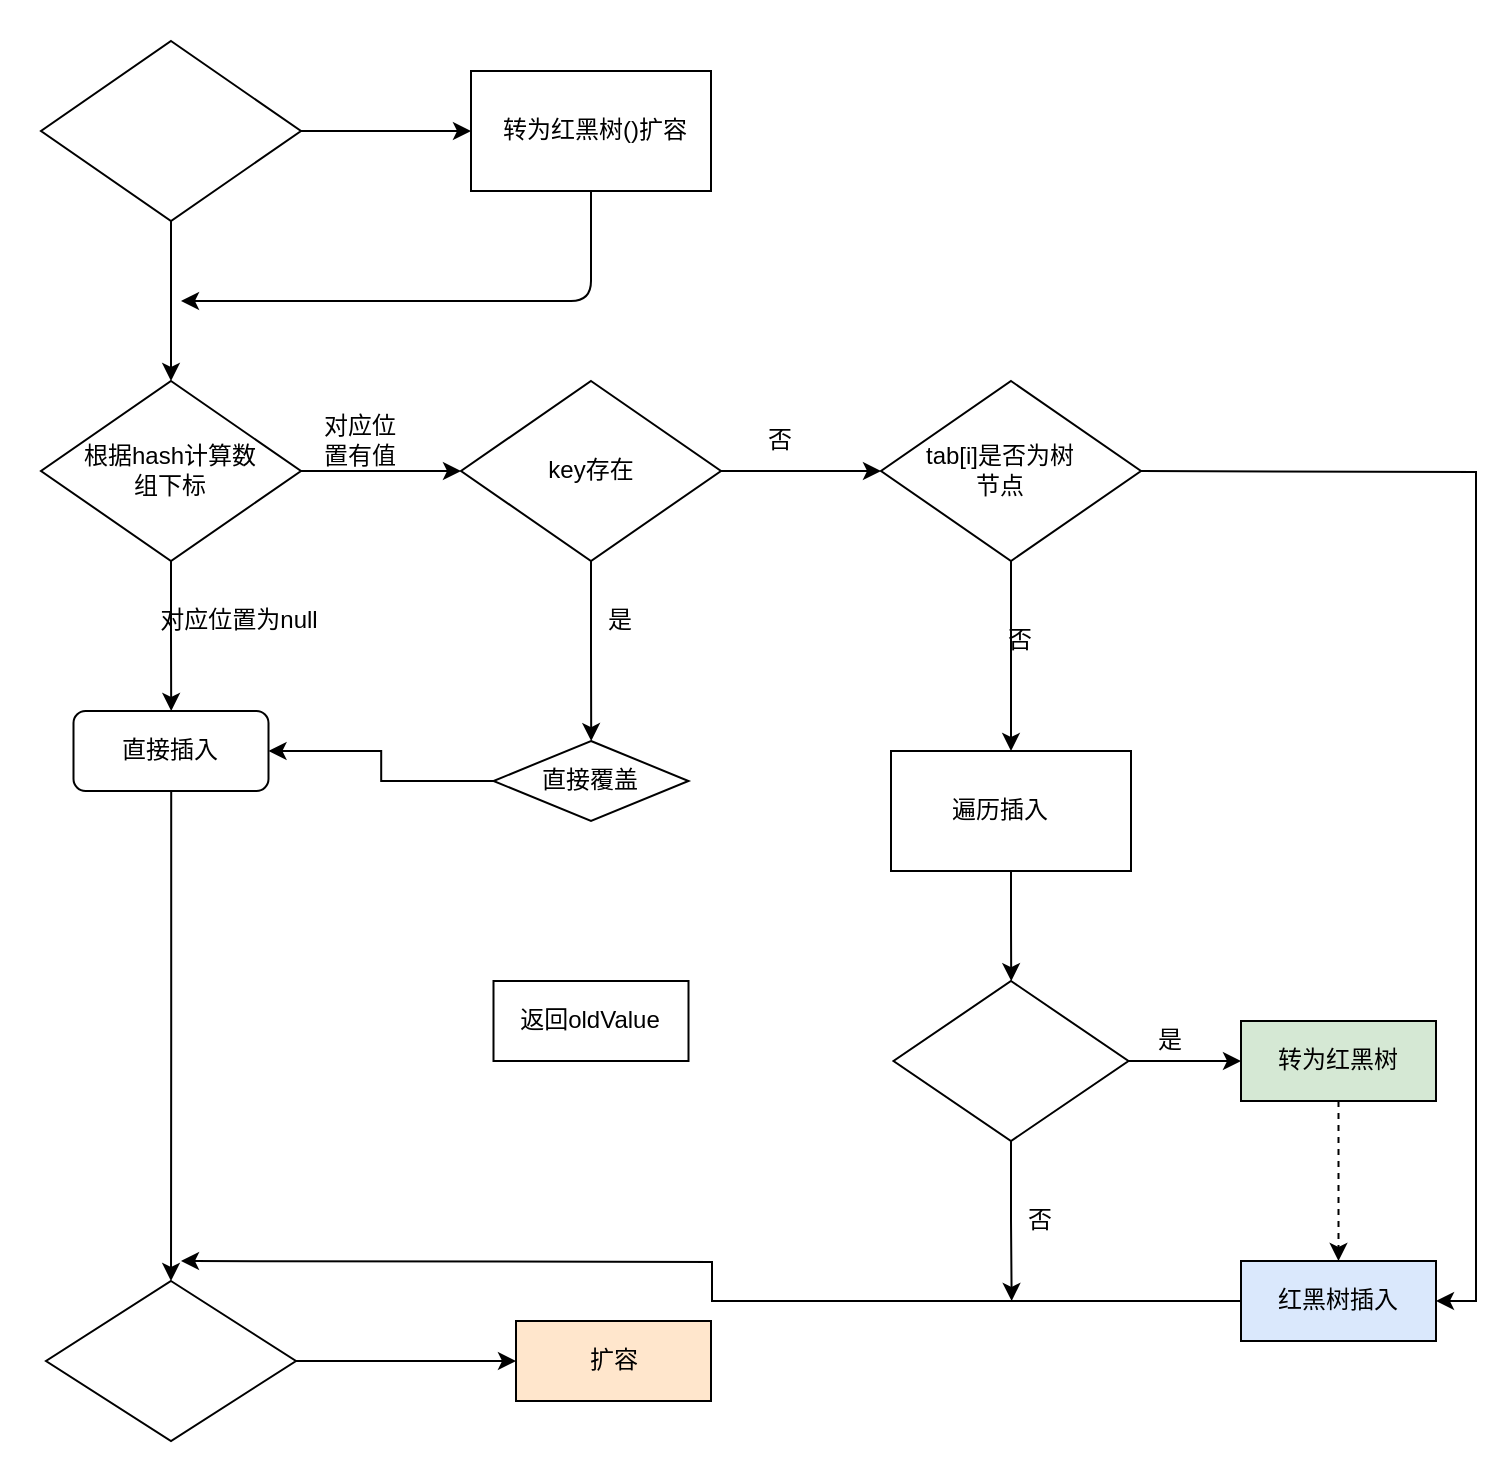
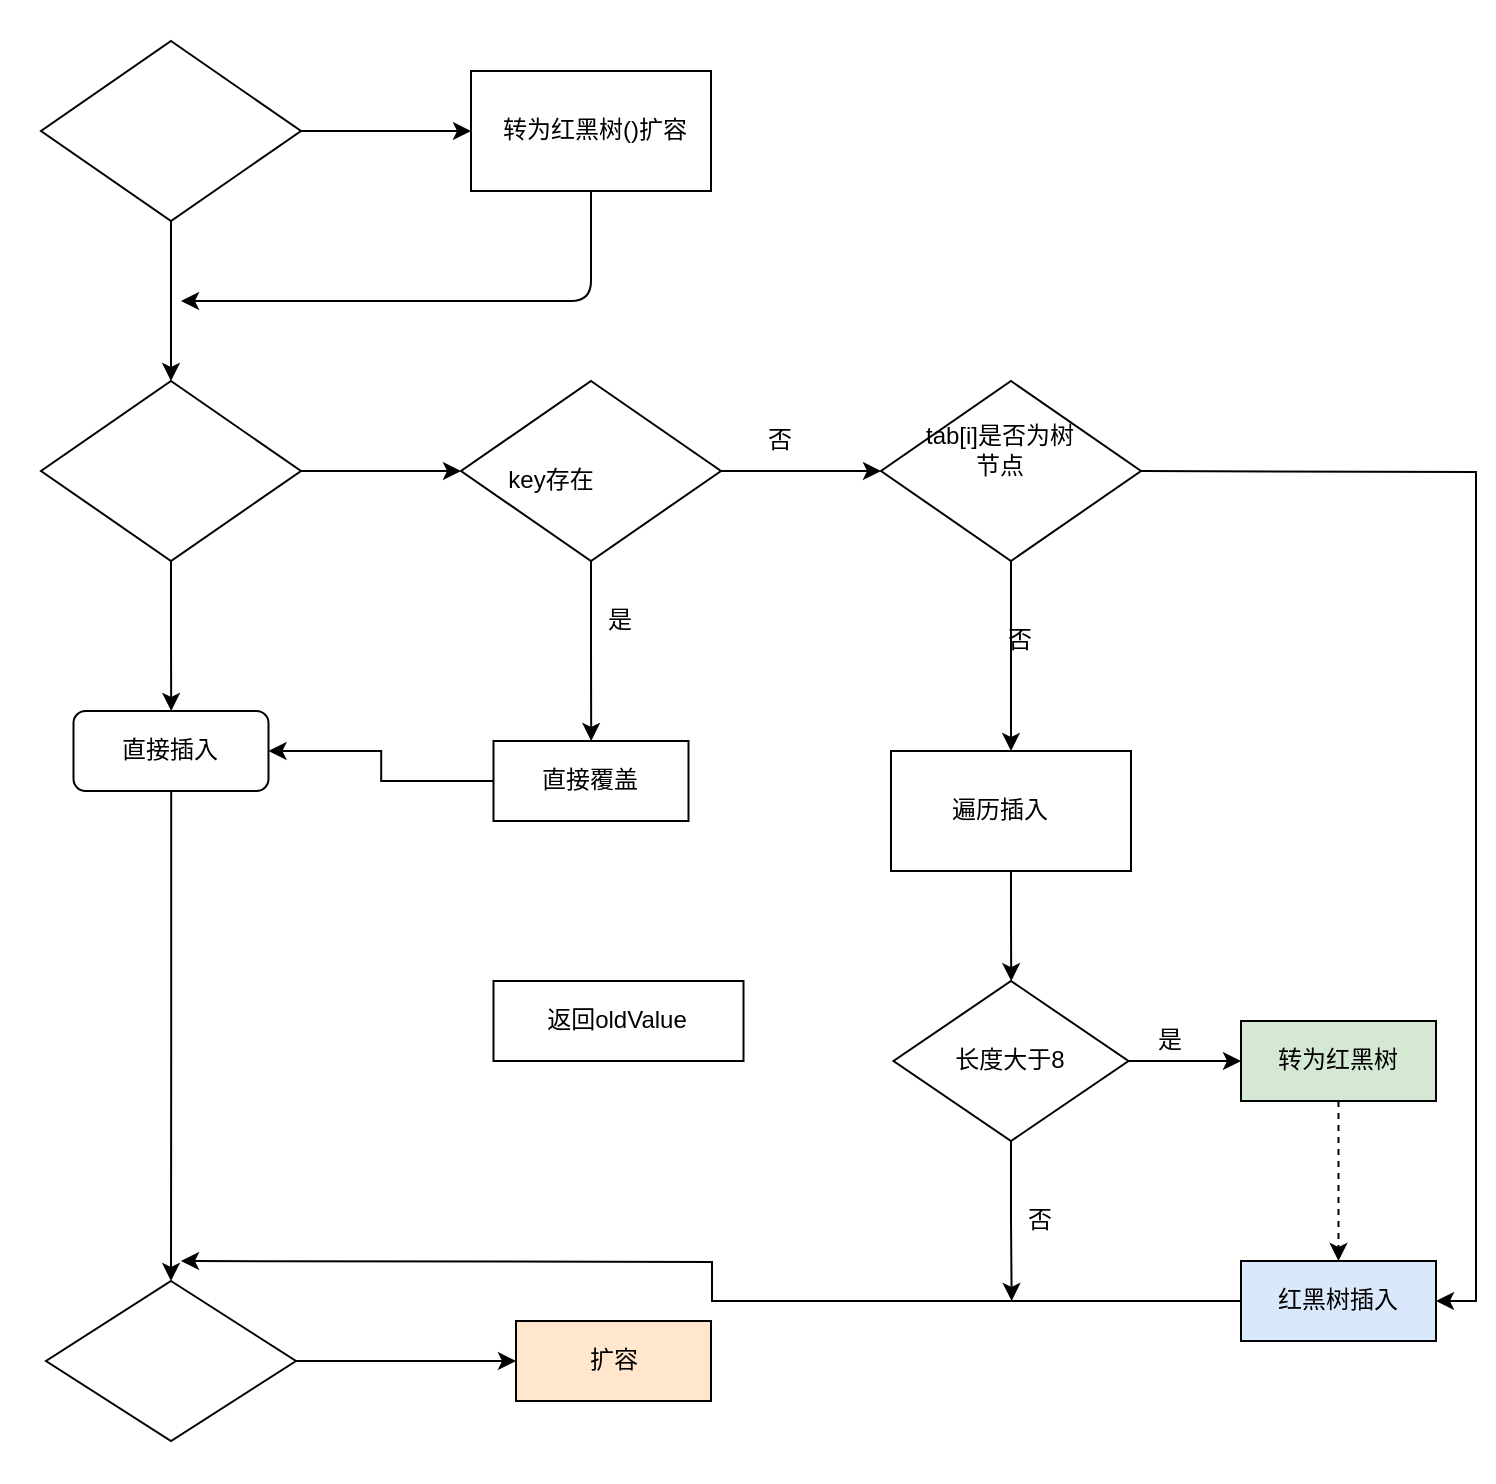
node "对应位置有值": removed
node "根据hash计算数组下标": removed
node "key存在": moved (591, 471) -> (551, 481)
node "tab[i]是否为树节点": moved (1001, 471) -> (1001, 451)
node "对应位置为null": removed
node "直接覆盖": shape diamond -> rectangle
node "返回oldValue": size 195x80 -> 250x80
node "长度大于8": added
